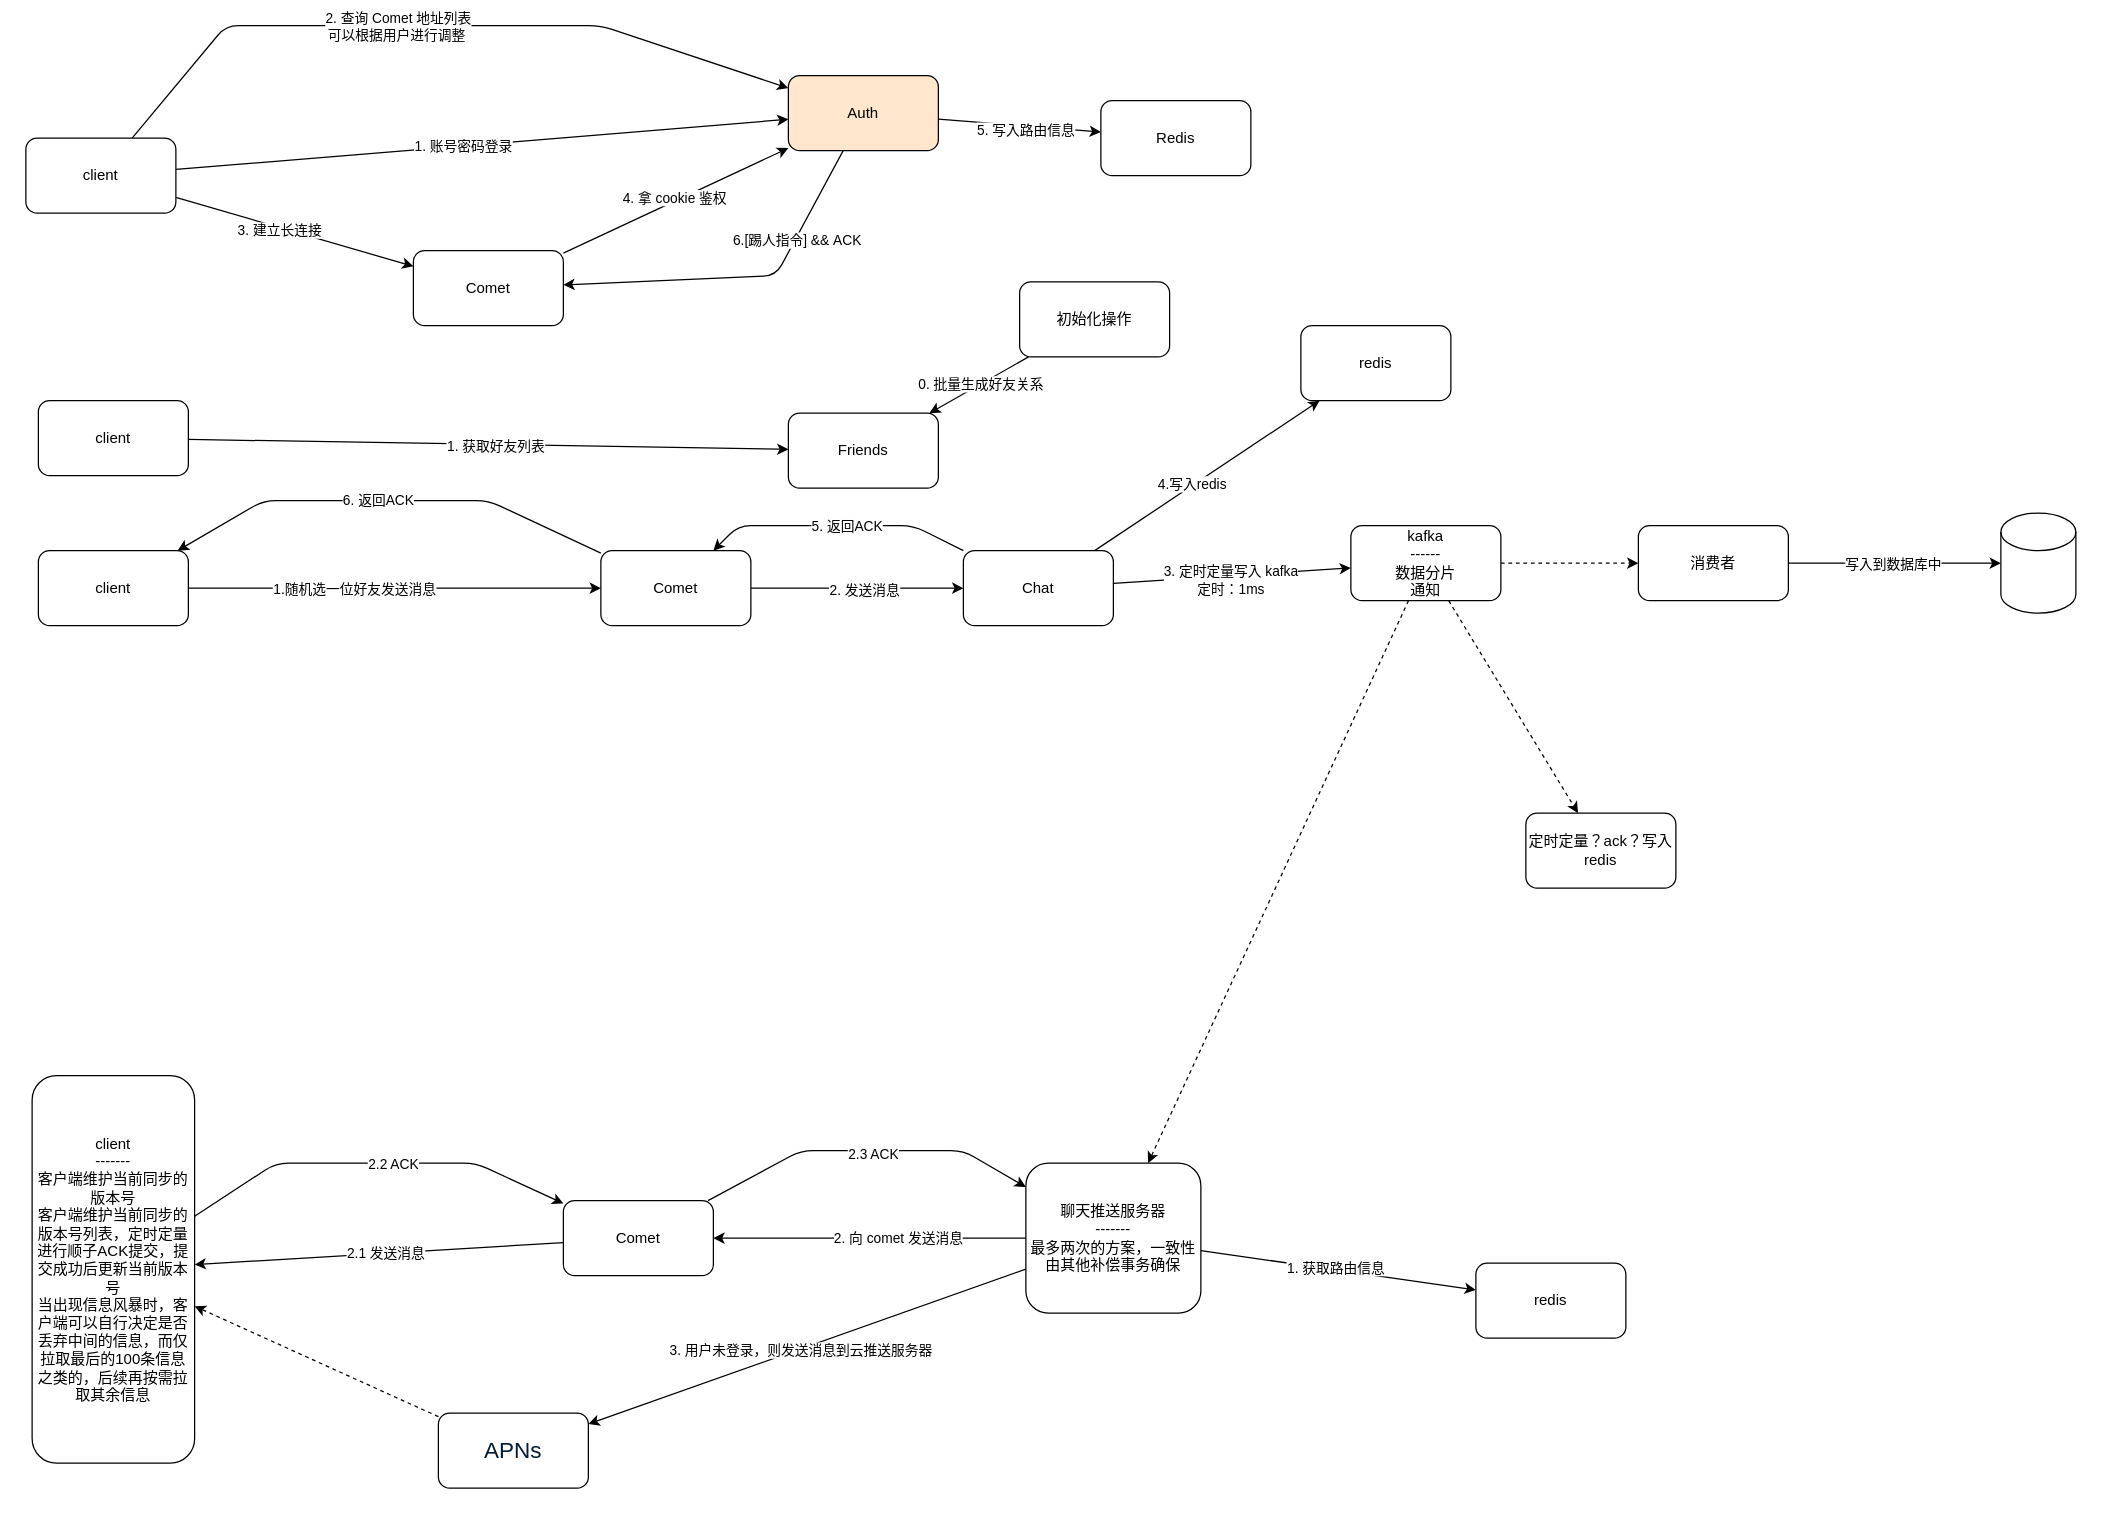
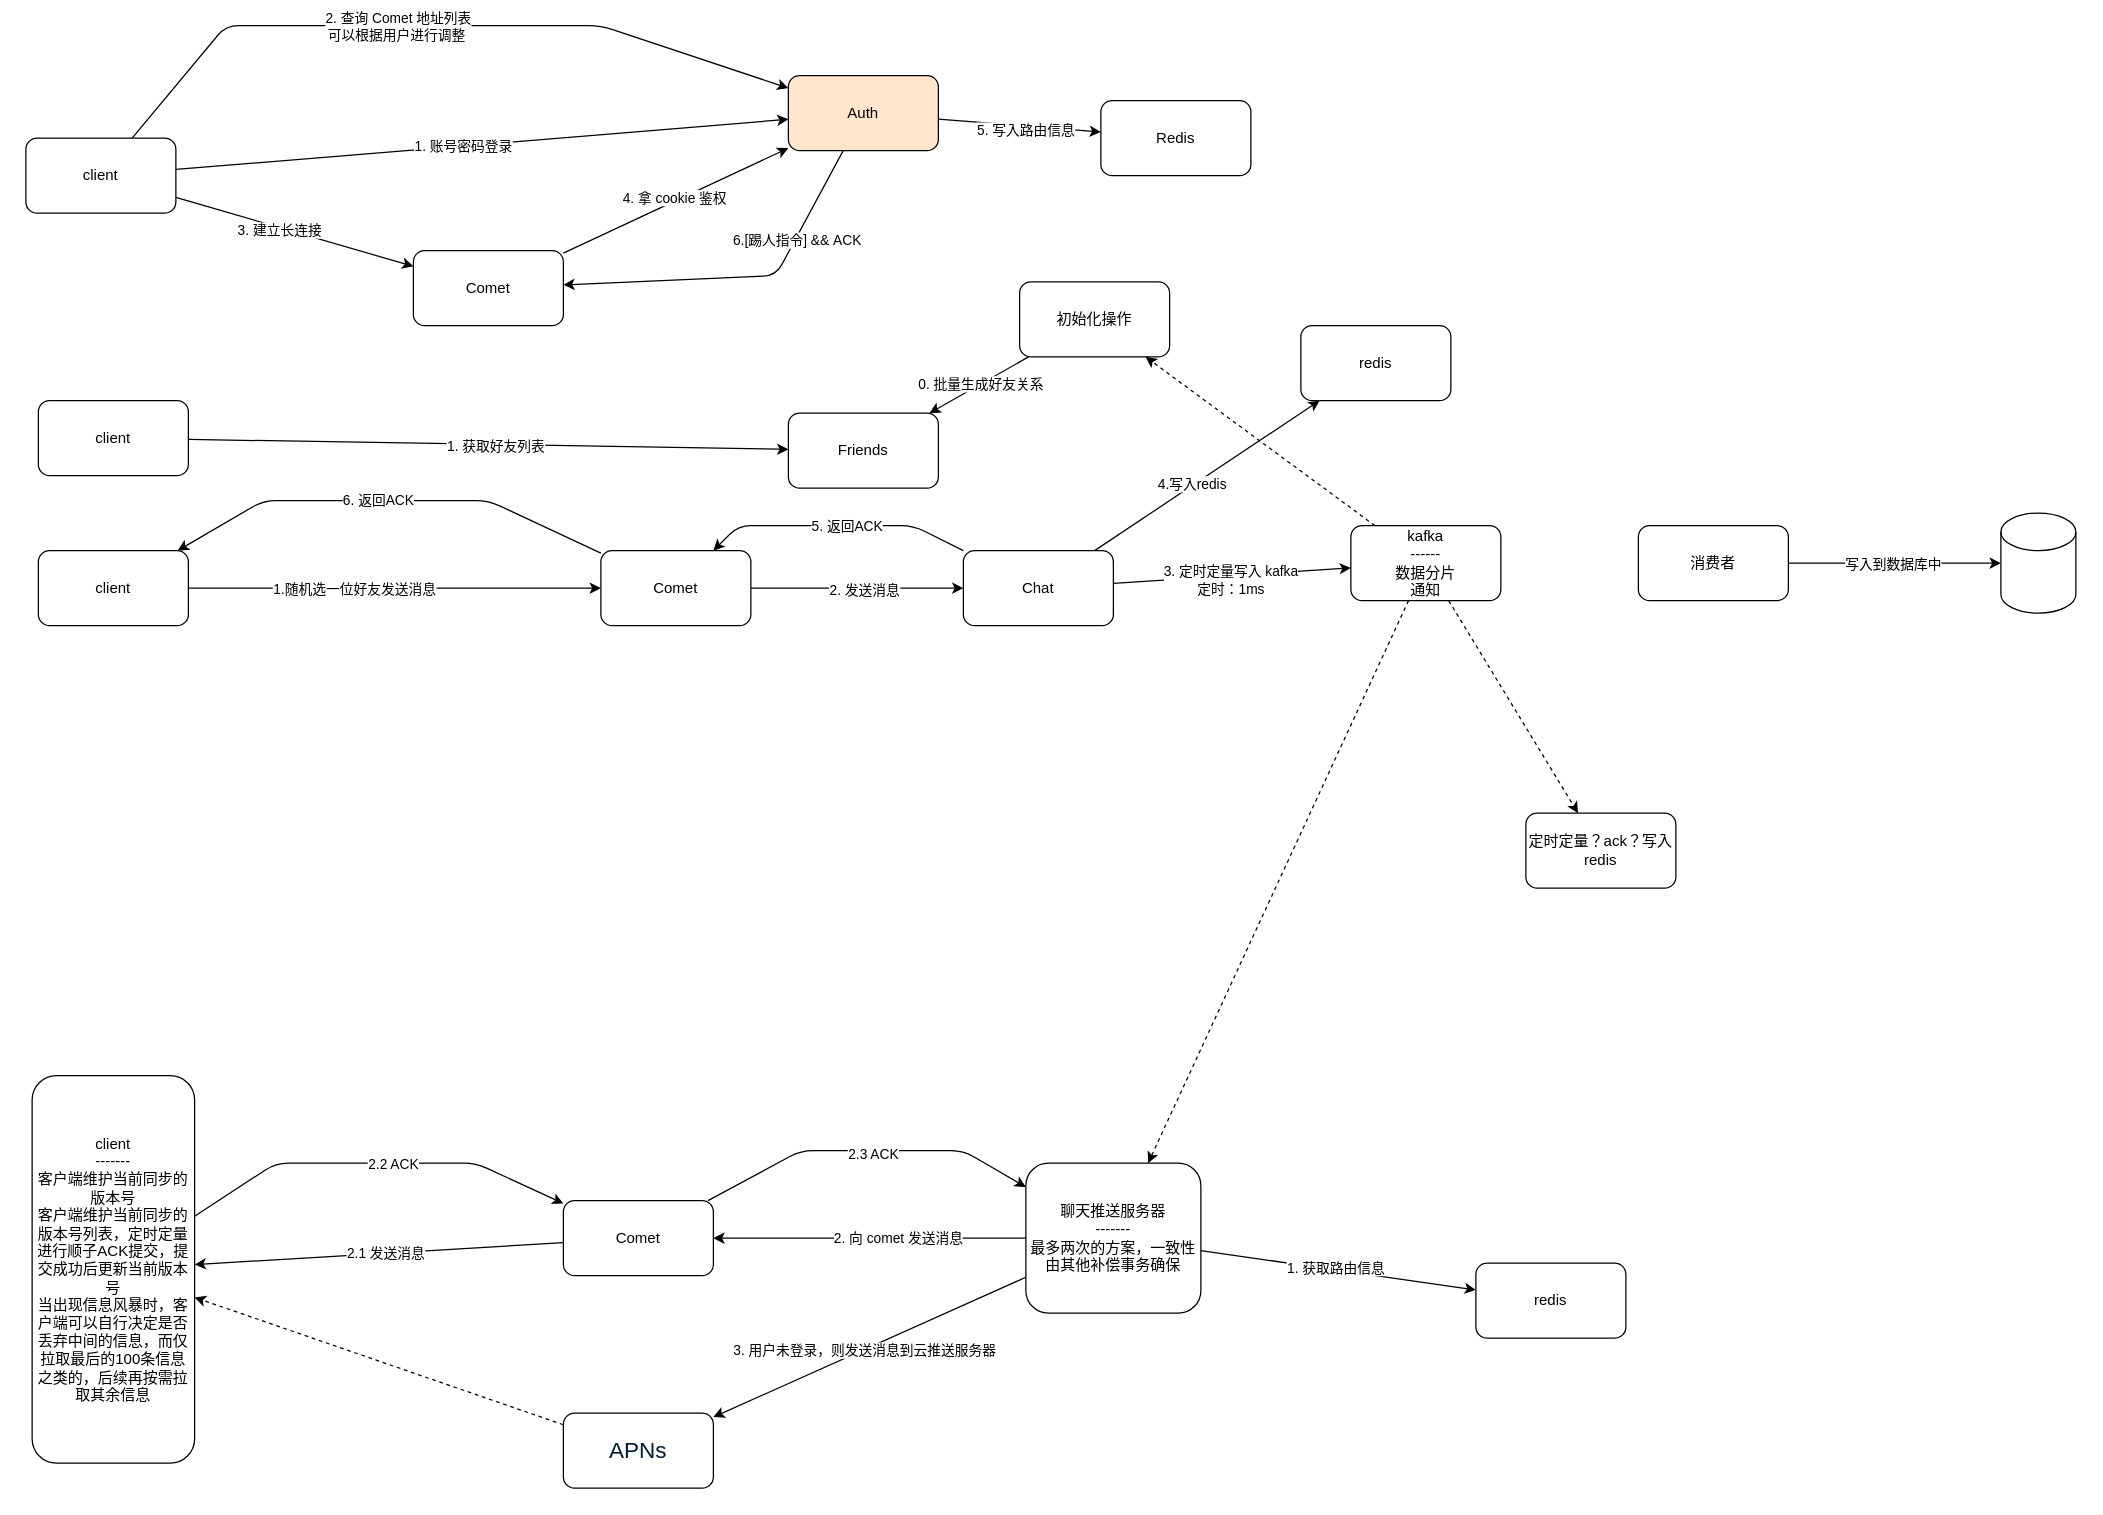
edge "kafka ------ 数据分片 通知" -> "消费者": now "kafka ------ 数据分片 通知" -> "初始化操作"
node "APNs": moved (513, 1451) -> (638, 1451)
